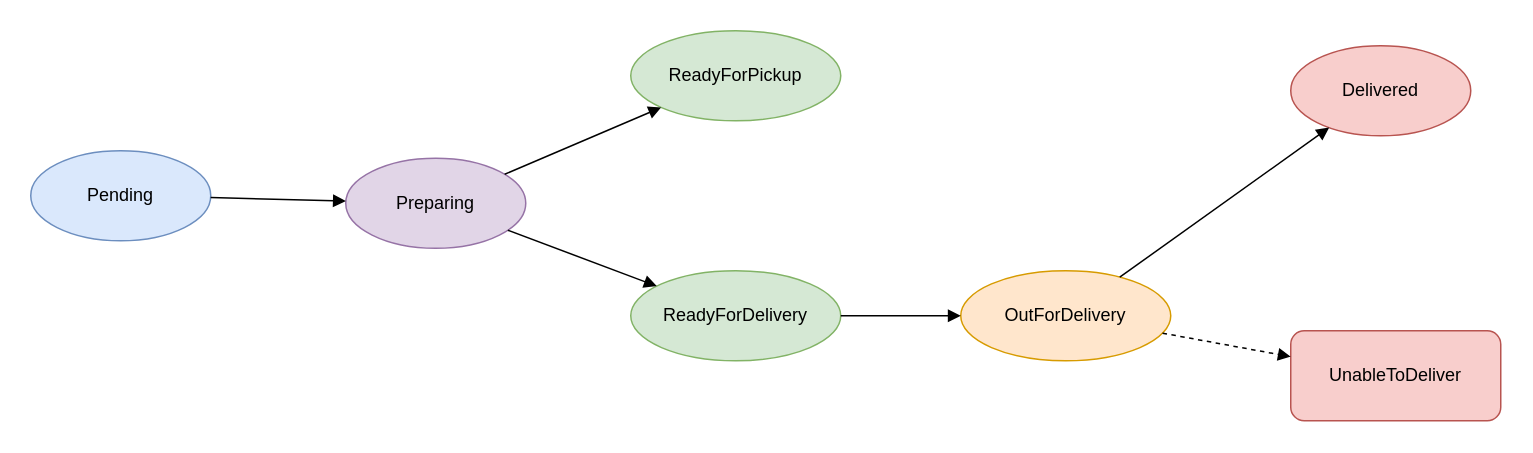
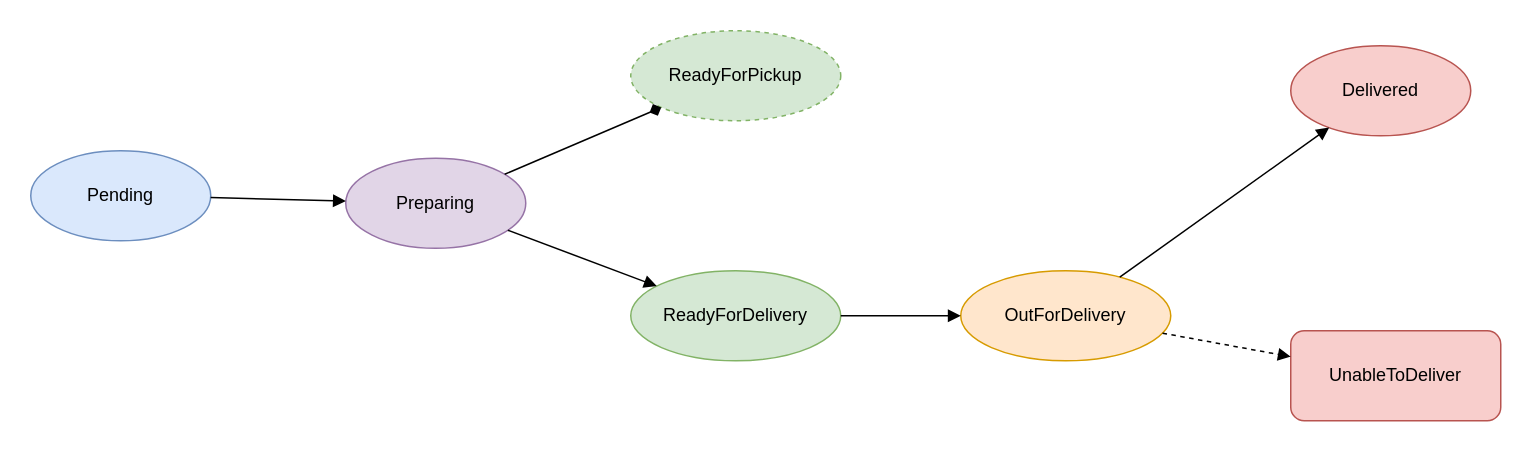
node "ReadyForPickup": style solid -> dashed
edge "Preparing" -> "ReadyForPickup": arrowhead block -> diamond
